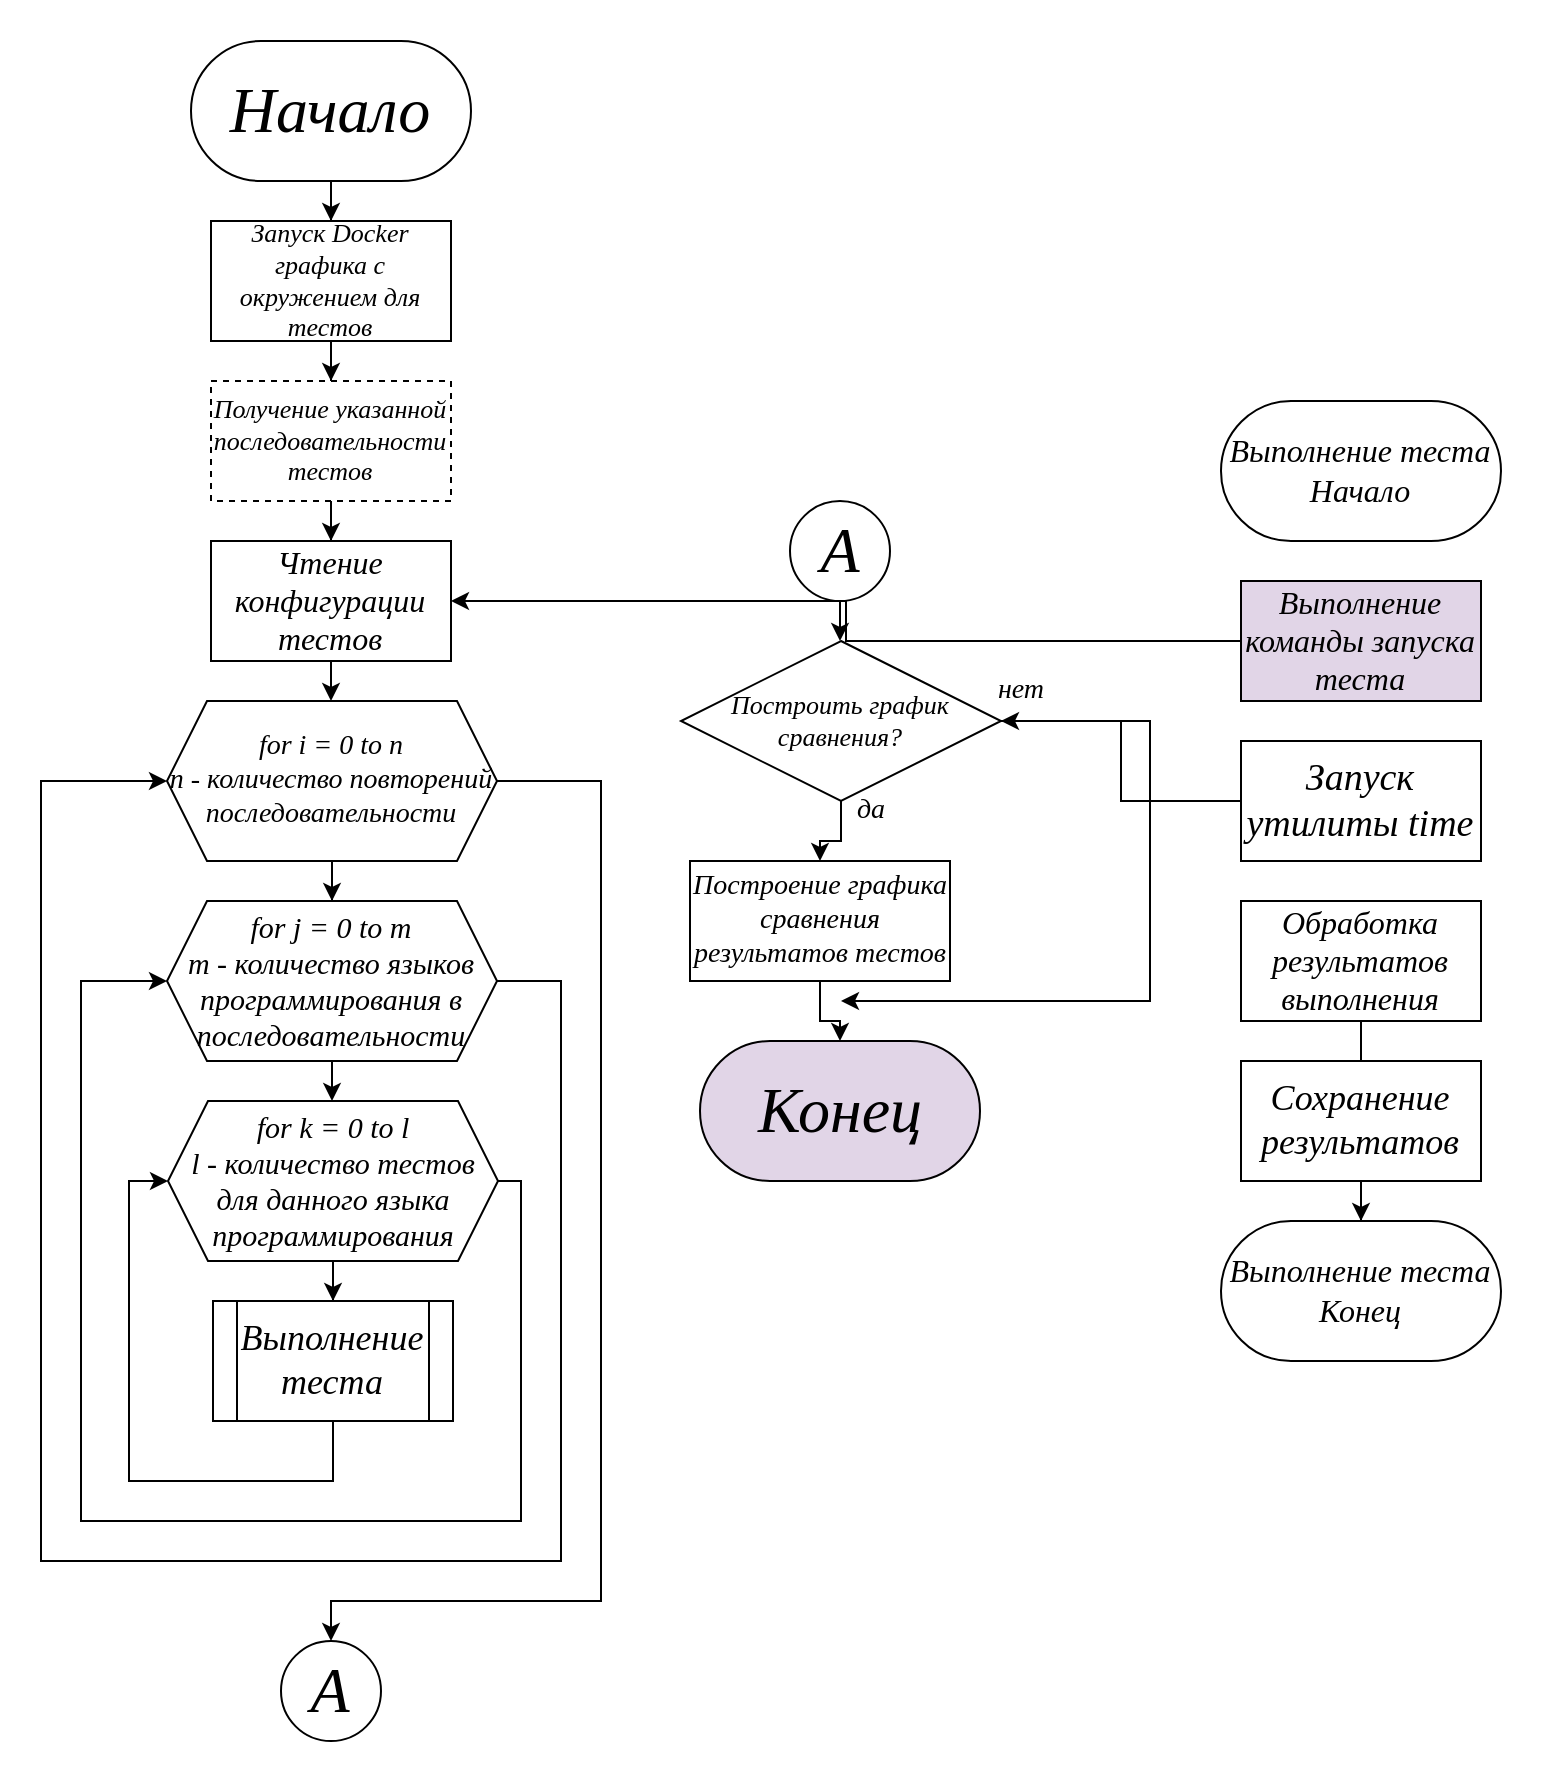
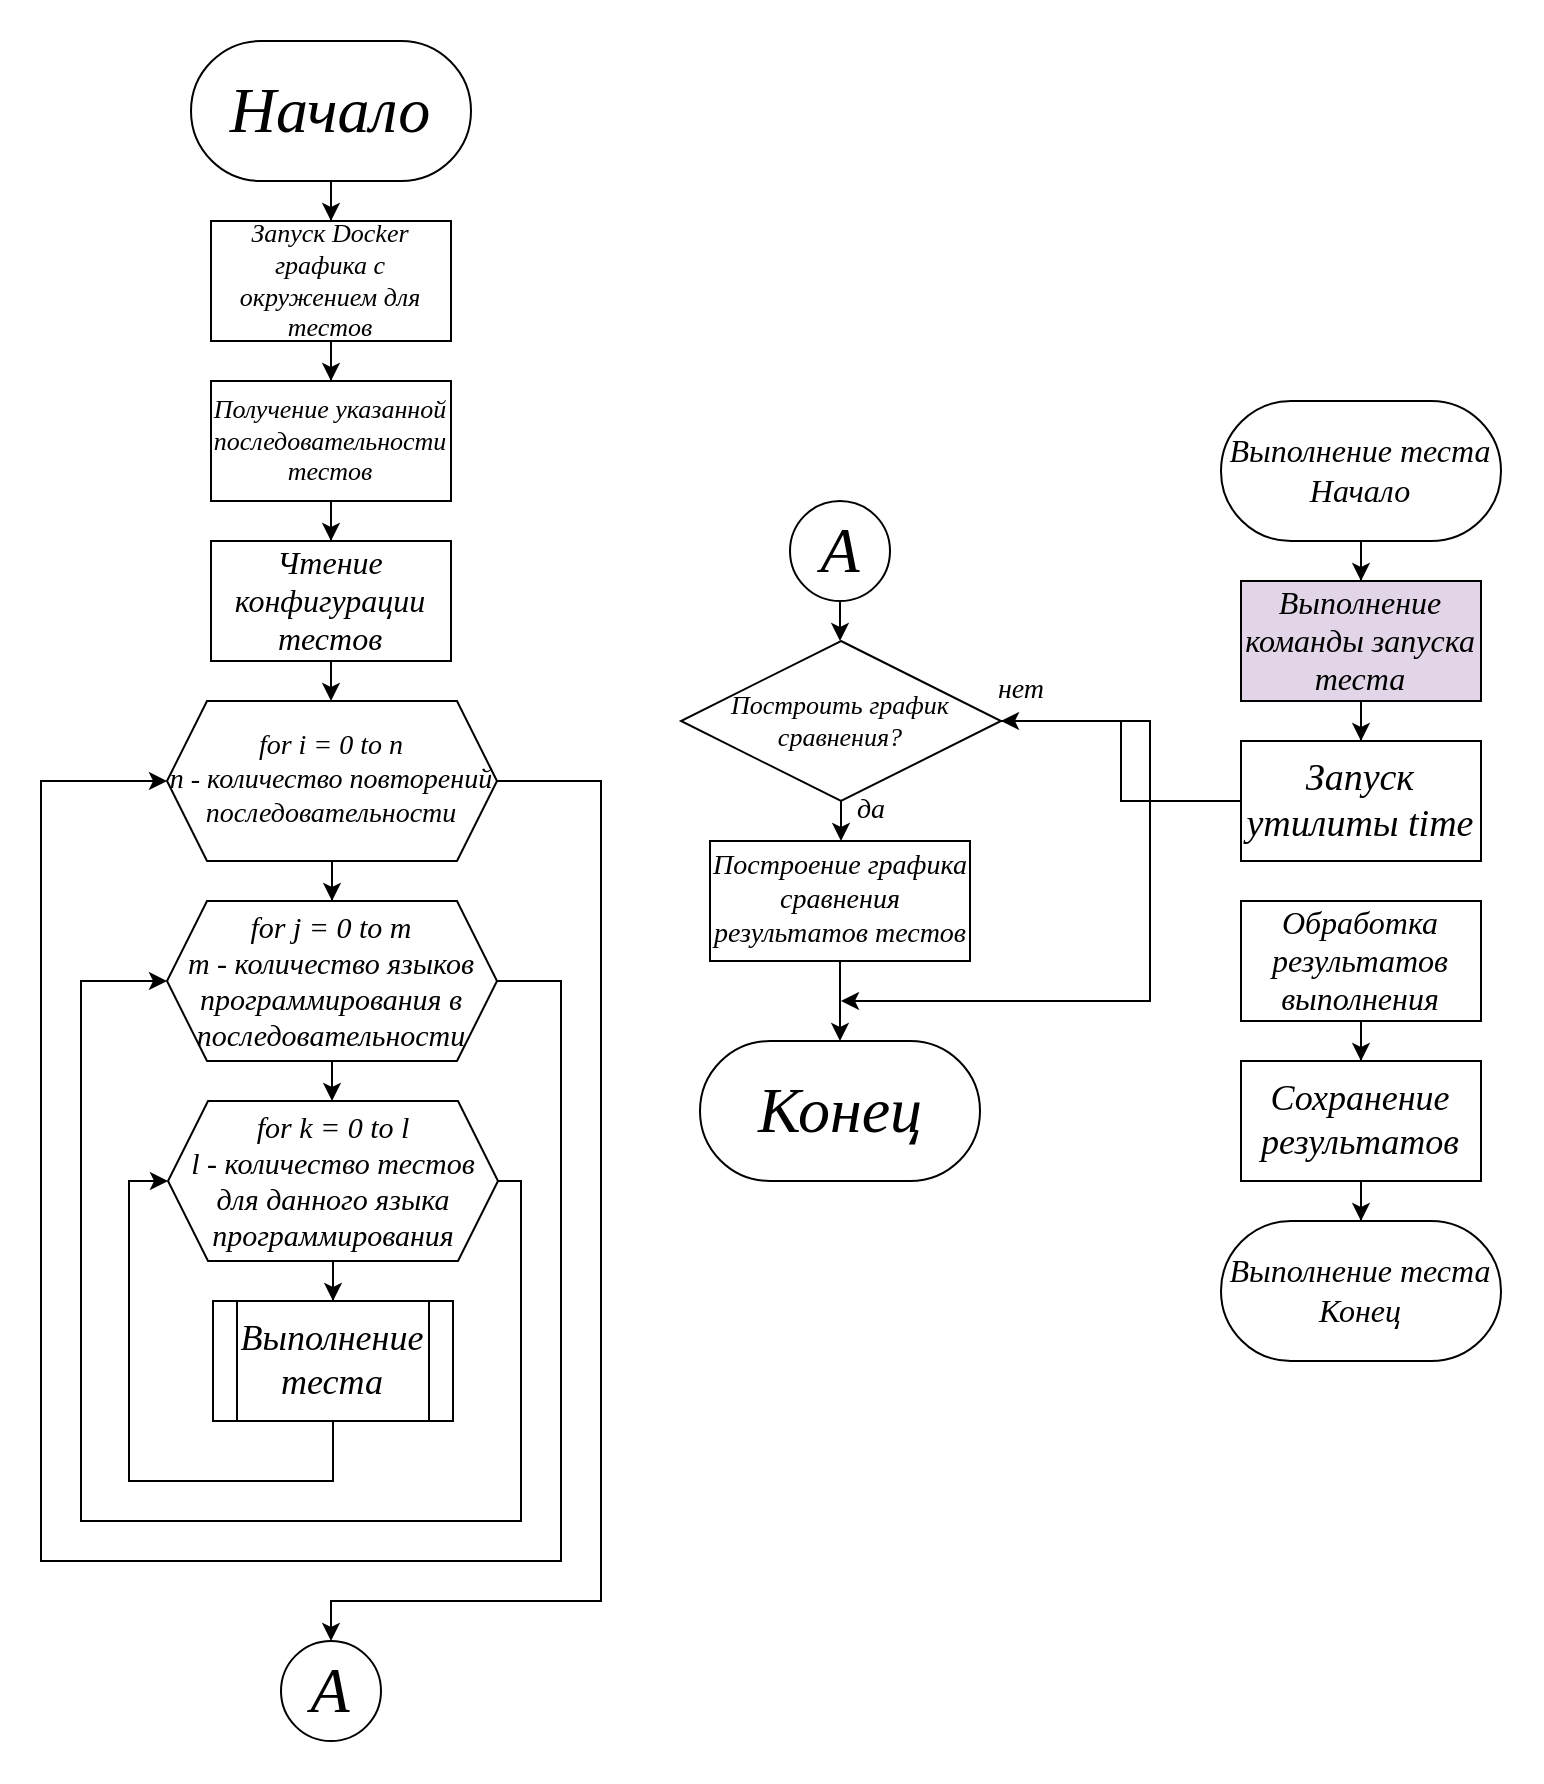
node "Получение указанной последовательности тестов": style dashed -> solid
edge "Выполнение тестаНачало" -> "Выполнение команды запуска теста": added
edge "Выполнение команды запуска теста" -> "Чтение конфигурации тестов": now "Выполнение команды запуска теста" -> "Запуск утилиты time"
node "Построение графика сравнения результатов тестов": moved (820, 921) -> (840, 901)
edge "Обработка результатов выполнения" -- "Сохранение результатов": arrowhead none -> classic
node "Конец": fillcolor #e1d5e7 -> #ffffff
